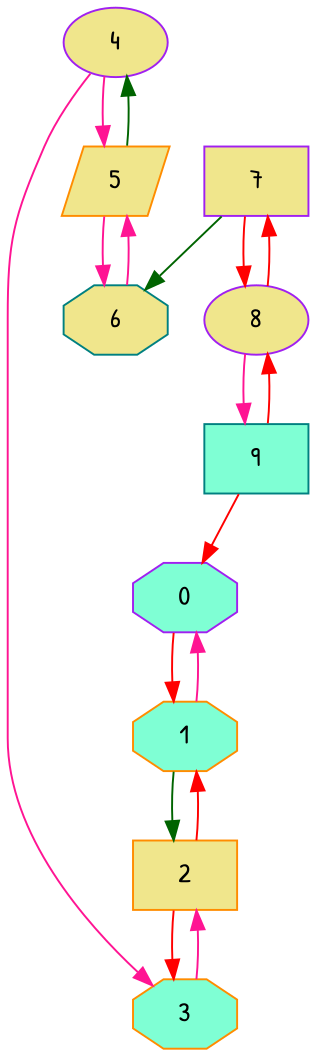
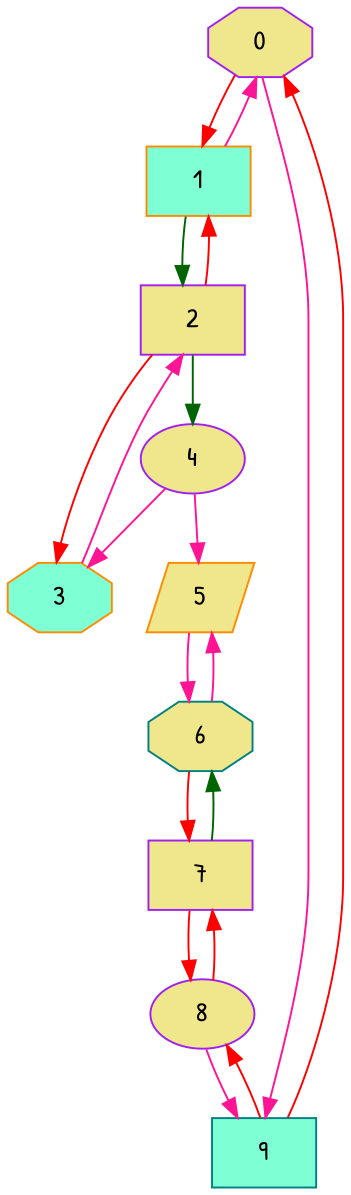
edge "5" -> "4": now "2" -> "4"
edge "0" -> "9": added
node "0": fillcolor aquamarine -> khaki
node "1": shape octagon -> box
edge "6" -> "7": added
node "2": color darkorange -> purple
